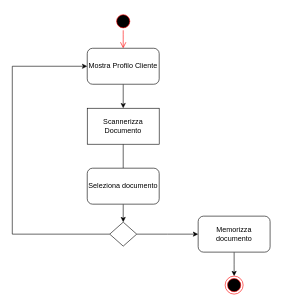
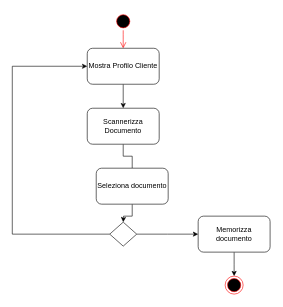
node "Scannerizza Documento": shape rectangle -> rounded rectangle
node "Seleziona documento": moved (123, 186) -> (132, 186)
